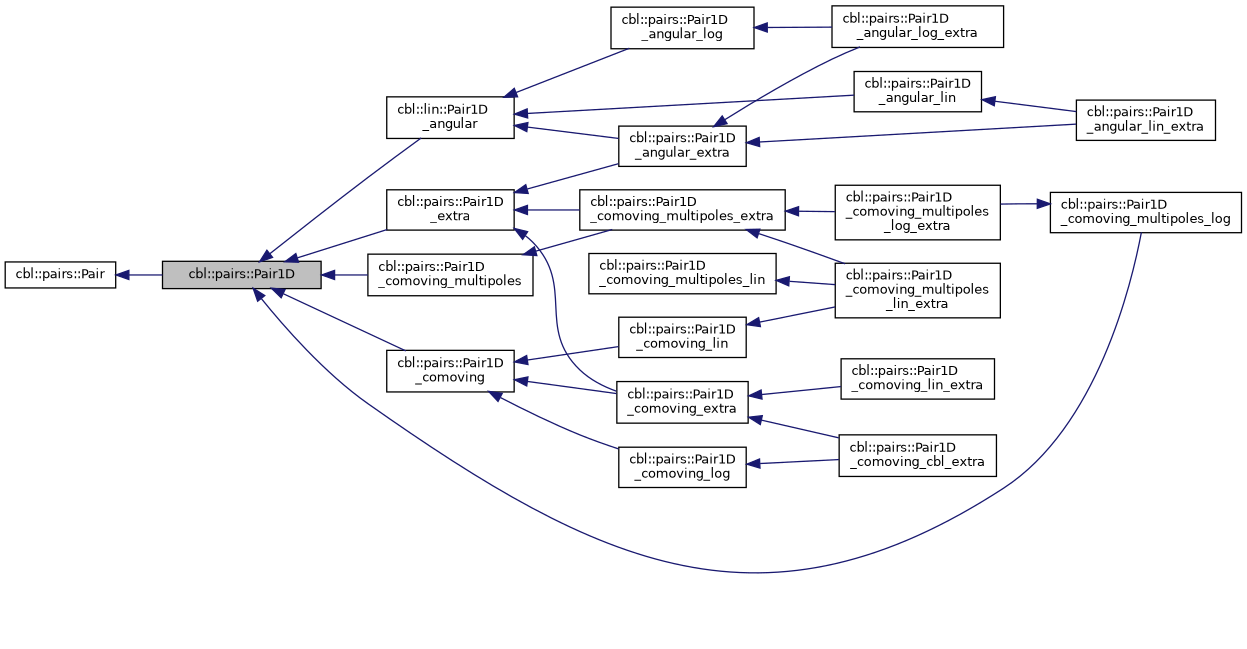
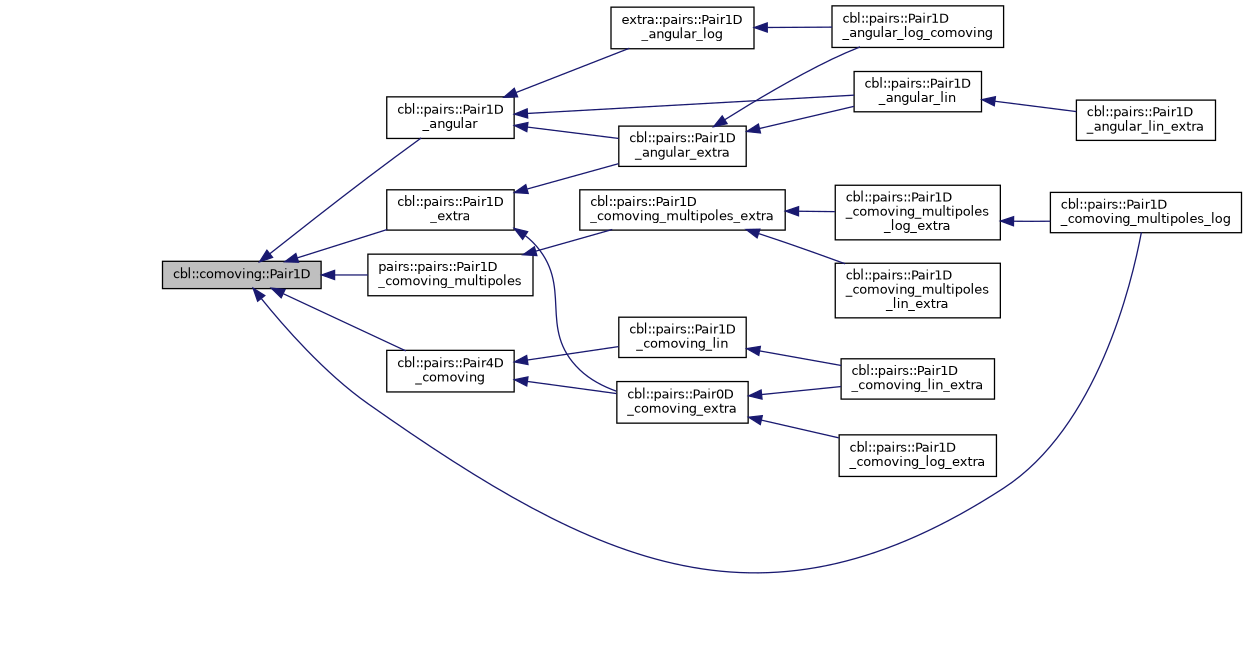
node "cbl::pairs::Pair1D _angular_log_extra": label "cbl::pairs::Pair1D _angular_log_extra" -> "cbl::pairs::Pair1D _angular_log_comoving"
node "cbl::pairs::Pair1D _angular_log": label "cbl::pairs::Pair1D _angular_log" -> "extra::pairs::Pair1D _angular_log"
node "cbl::lin::Pair1D _angular": label "cbl::lin::Pair1D _angular" -> "cbl::pairs::Pair1D _angular"
edge "cbl::pairs::Pair1D _angular_lin_extra" -> "cbl::pairs::Pair1D _angular_extra": now "cbl::pairs::Pair1D _angular_lin" -> "cbl::pairs::Pair1D _angular_extra"
edge "cbl::pairs::Pair1D _comoving_multipoles _log_extra" -> "cbl::pairs::Pair1D _comoving_multipoles_log": reversed
edge "cbl::pairs::Pair1D _comoving_multipoles_extra" -> "cbl::pairs::Pair1D _extra": removed
node "cbl::pairs::Pair1D _comoving_multipoles_lin": removed
node "cbl::pairs::Pair": removed
node "cbl::pairs::Pair1D": label "cbl::pairs::Pair1D" -> "cbl::comoving::Pair1D"
node "cbl::pairs::Pair1D _comoving_multipoles": label "cbl::pairs::Pair1D _comoving_multipoles" -> "pairs::pairs::Pair1D _comoving_multipoles"
edge "cbl::pairs::Pair1D _comoving_multipoles _lin_extra" -> "cbl::pairs::Pair1D _comoving_lin": now "cbl::pairs::Pair1D _comoving_lin_extra" -> "cbl::pairs::Pair1D _comoving_lin"
node "cbl::pairs::Pair1D _comoving": label "cbl::pairs::Pair1D _comoving" -> "cbl::pairs::Pair4D _comoving"
node "cbl::pairs::Pair1D _comoving_extra": label "cbl::pairs::Pair1D _comoving_extra" -> "cbl::pairs::Pair0D _comoving_extra"
node "cbl::pairs::Pair1D _comoving_cbl_extra": label "cbl::pairs::Pair1D _comoving_cbl_extra" -> "cbl::pairs::Pair1D _comoving_log_extra"
node "cbl::pairs::Pair1D _comoving_log": removed
